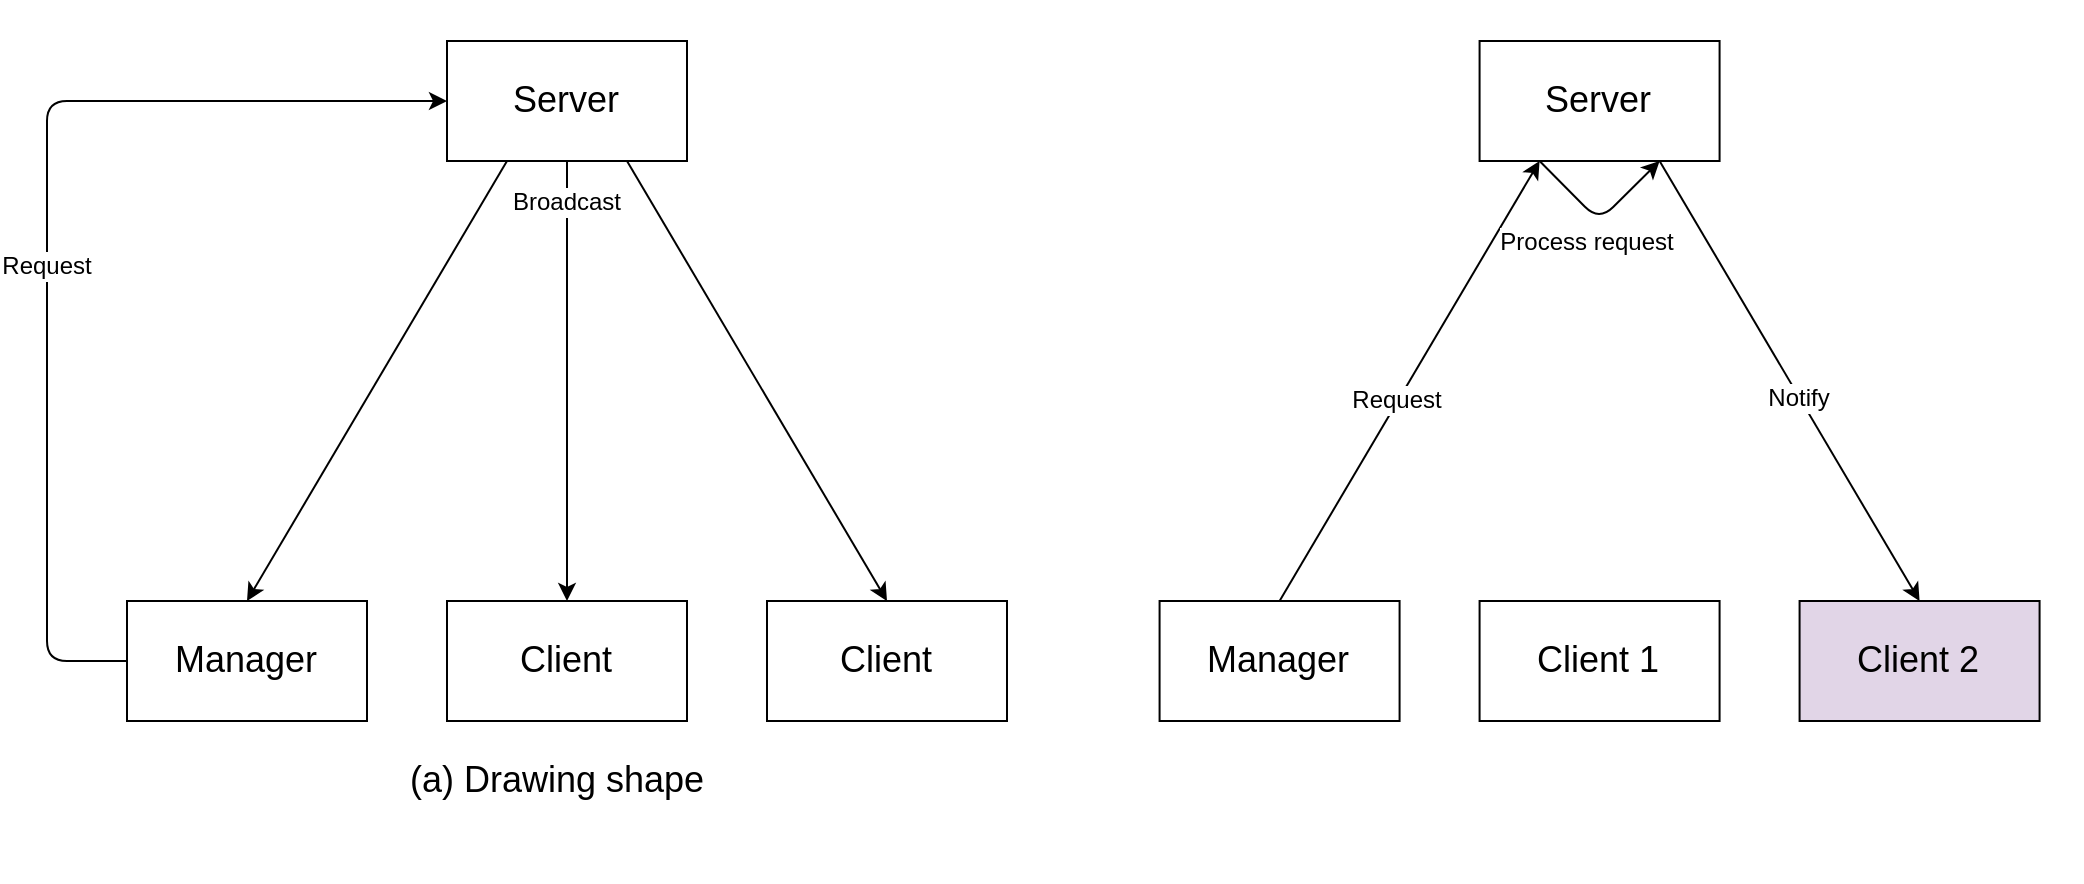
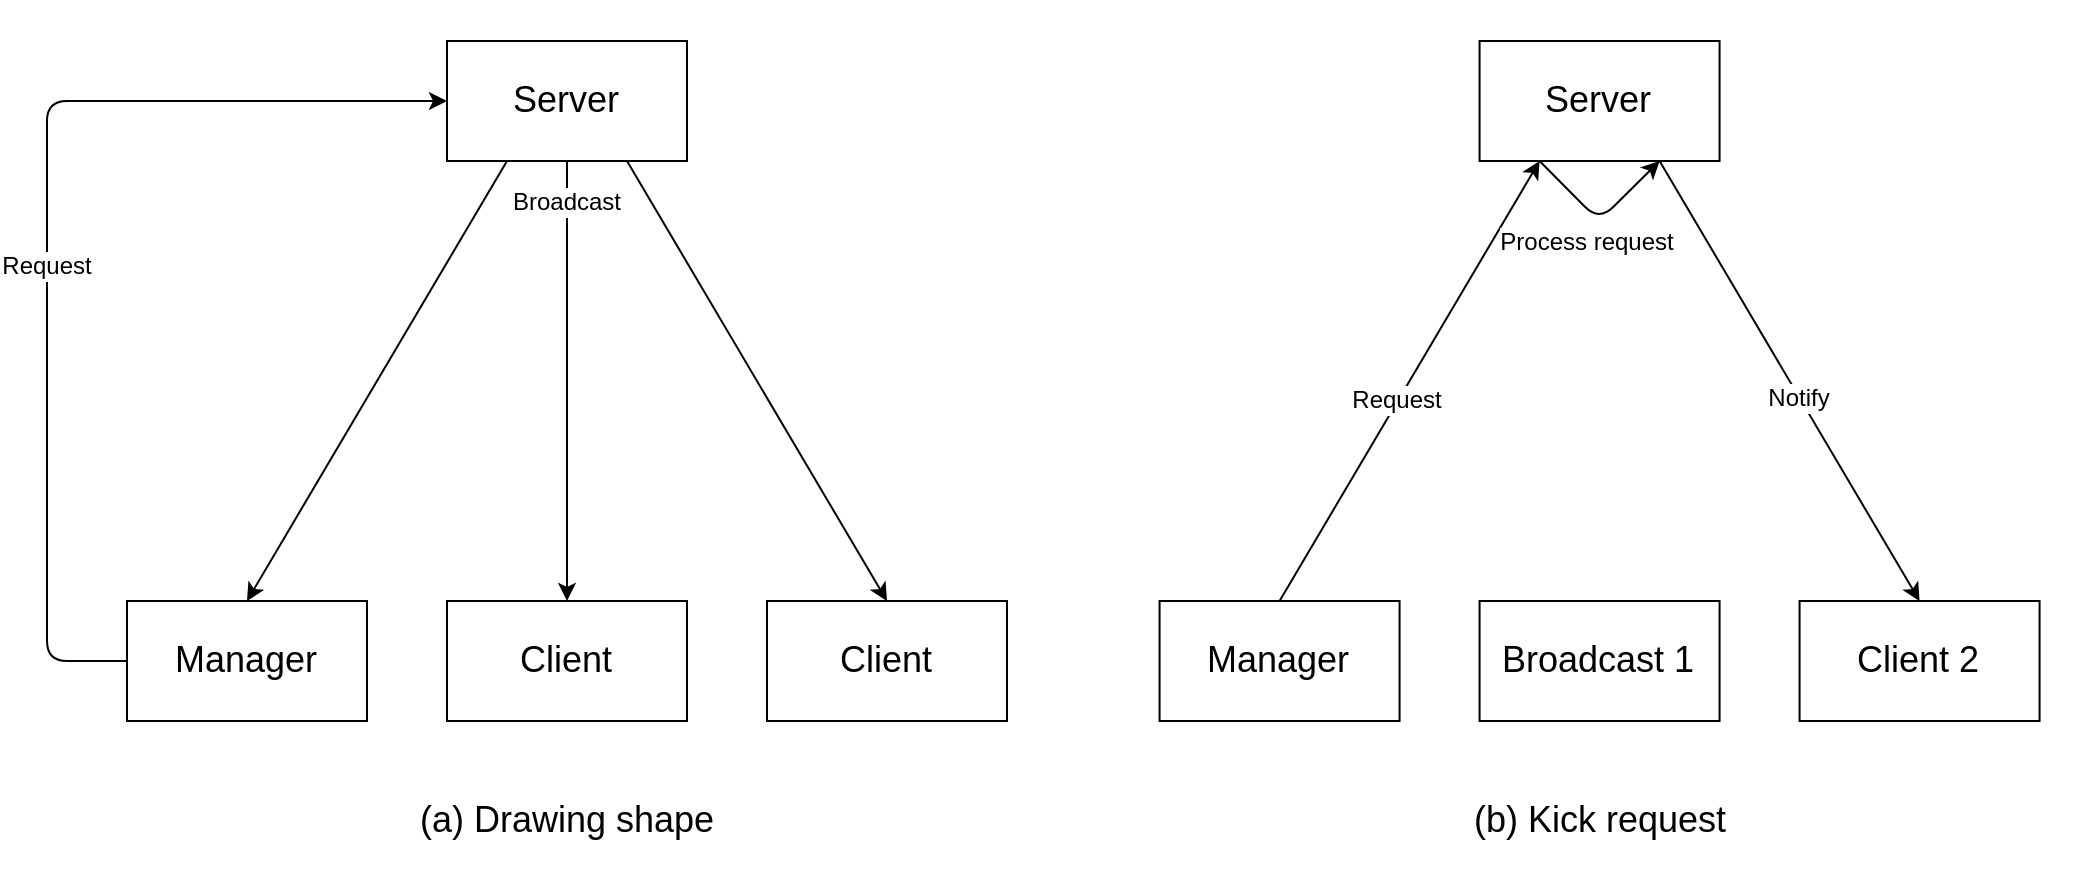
node "Client 1": label "Client 1" -> "Broadcast 1"
node "Client 2": fillcolor #e1d5e7 -> #ffffff
node "(a) Drawing shape": moved (557, 781) -> (567, 821)
node "(b) Kick request": added
